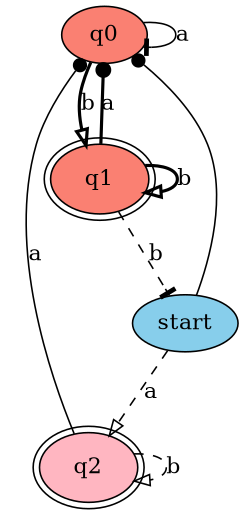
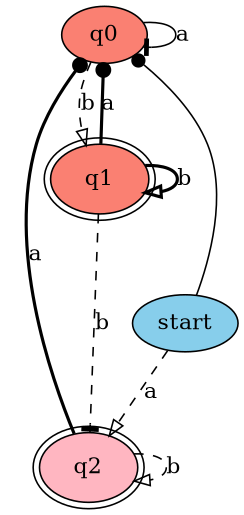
edge "q0" -> "q1": style bold -> dashed
edge "q2" -> "q0": style solid -> bold
edge "q1" -> "start": now "q1" -> "q2"
